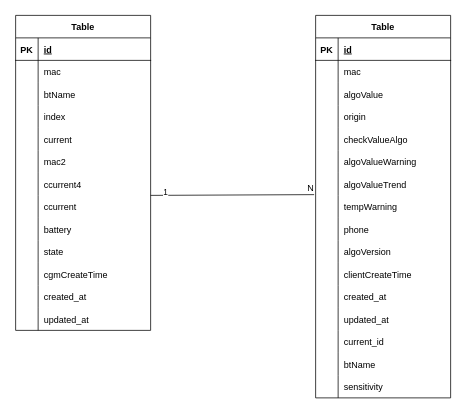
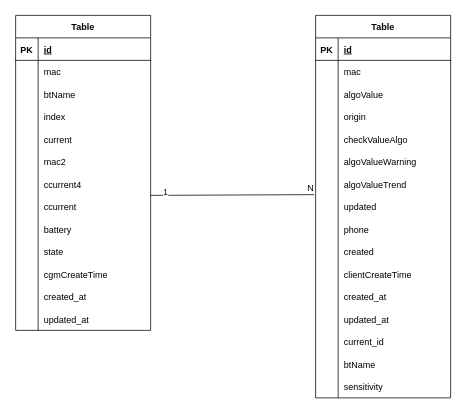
node "tempWarning": label "tempWarning" -> "updated"
node "algoVersion": label "algoVersion" -> "created"
